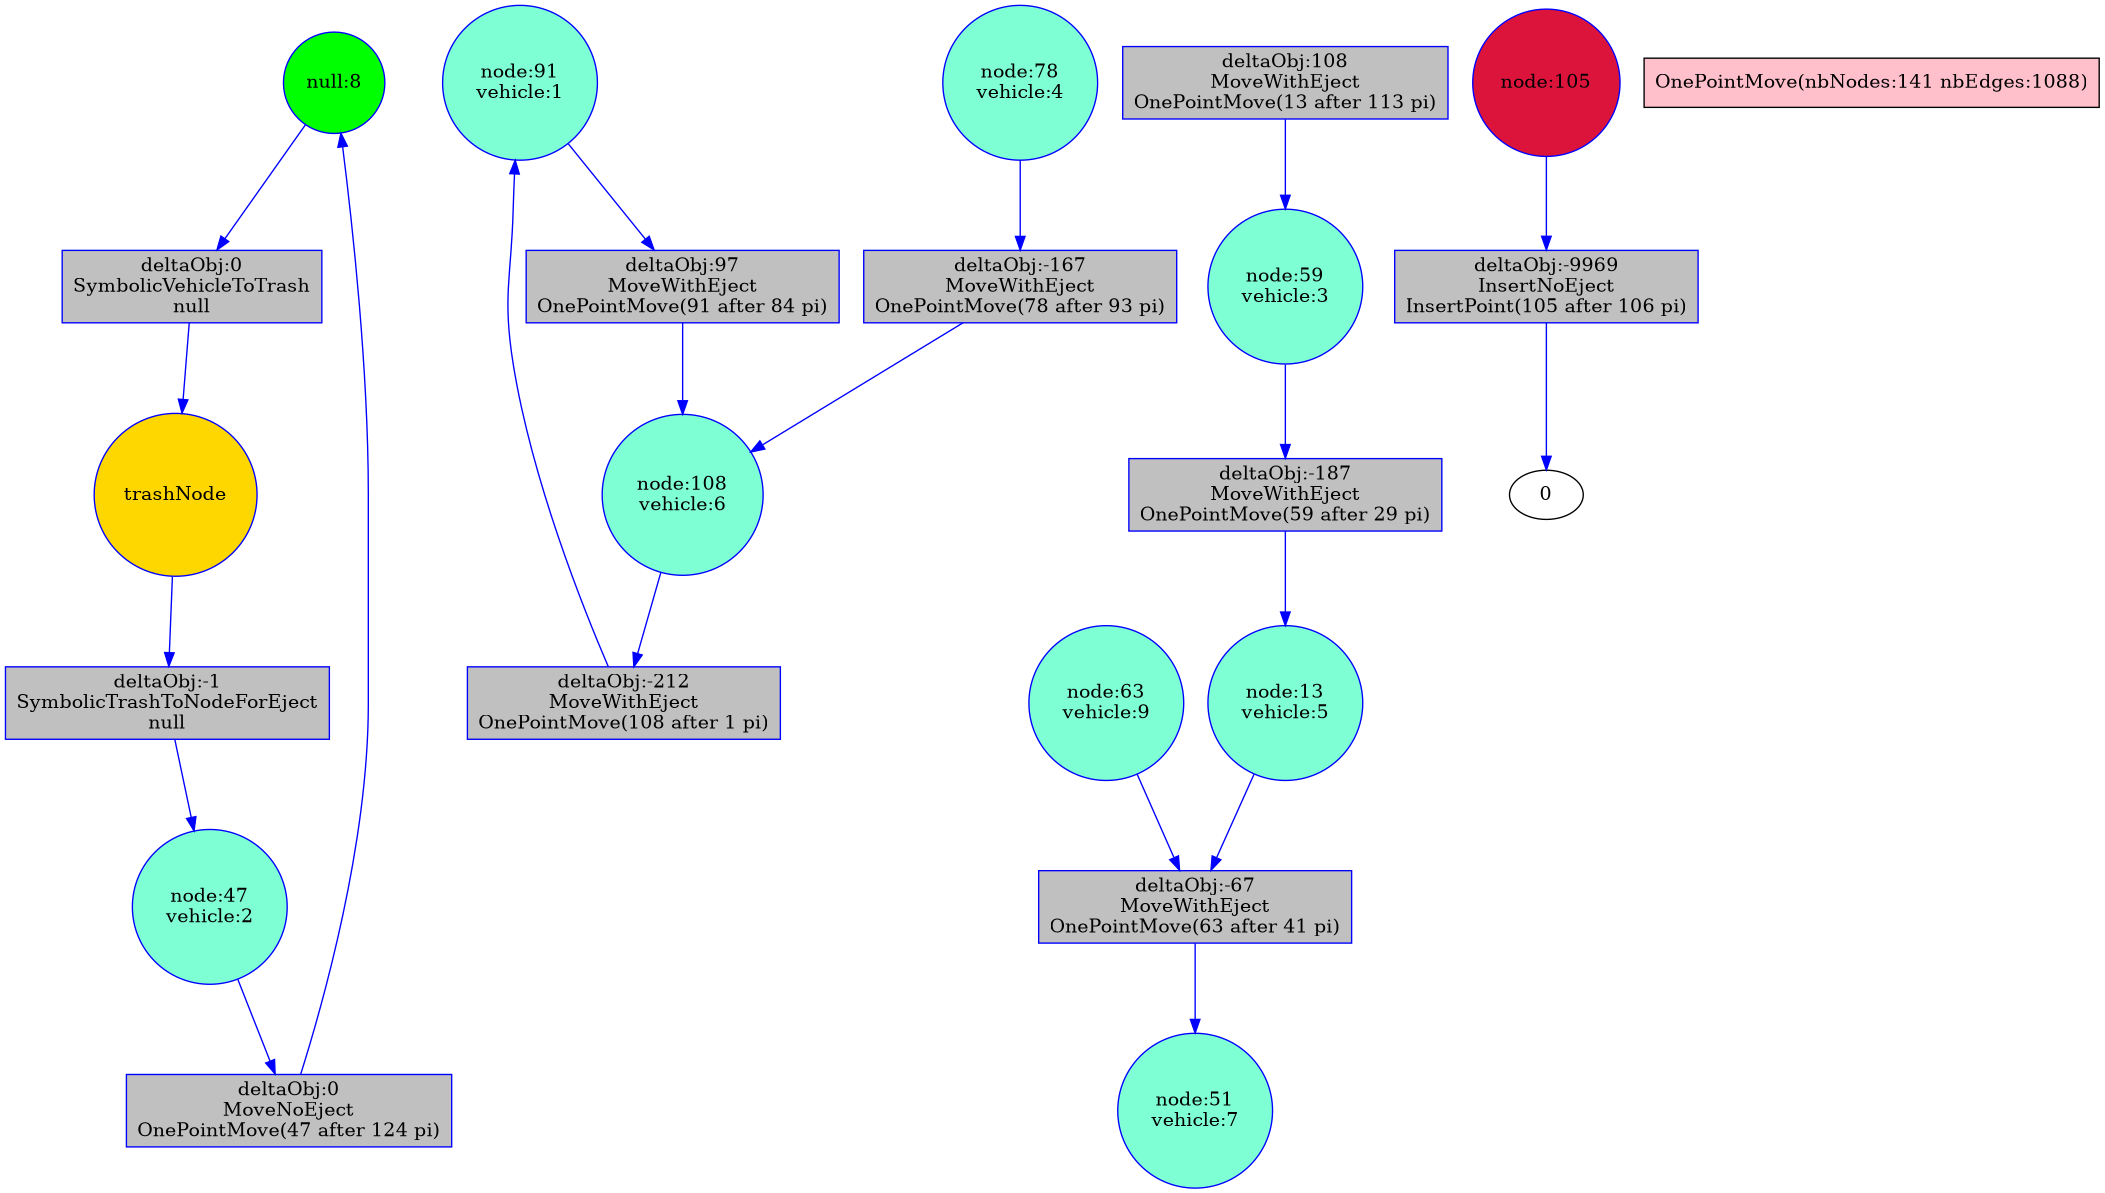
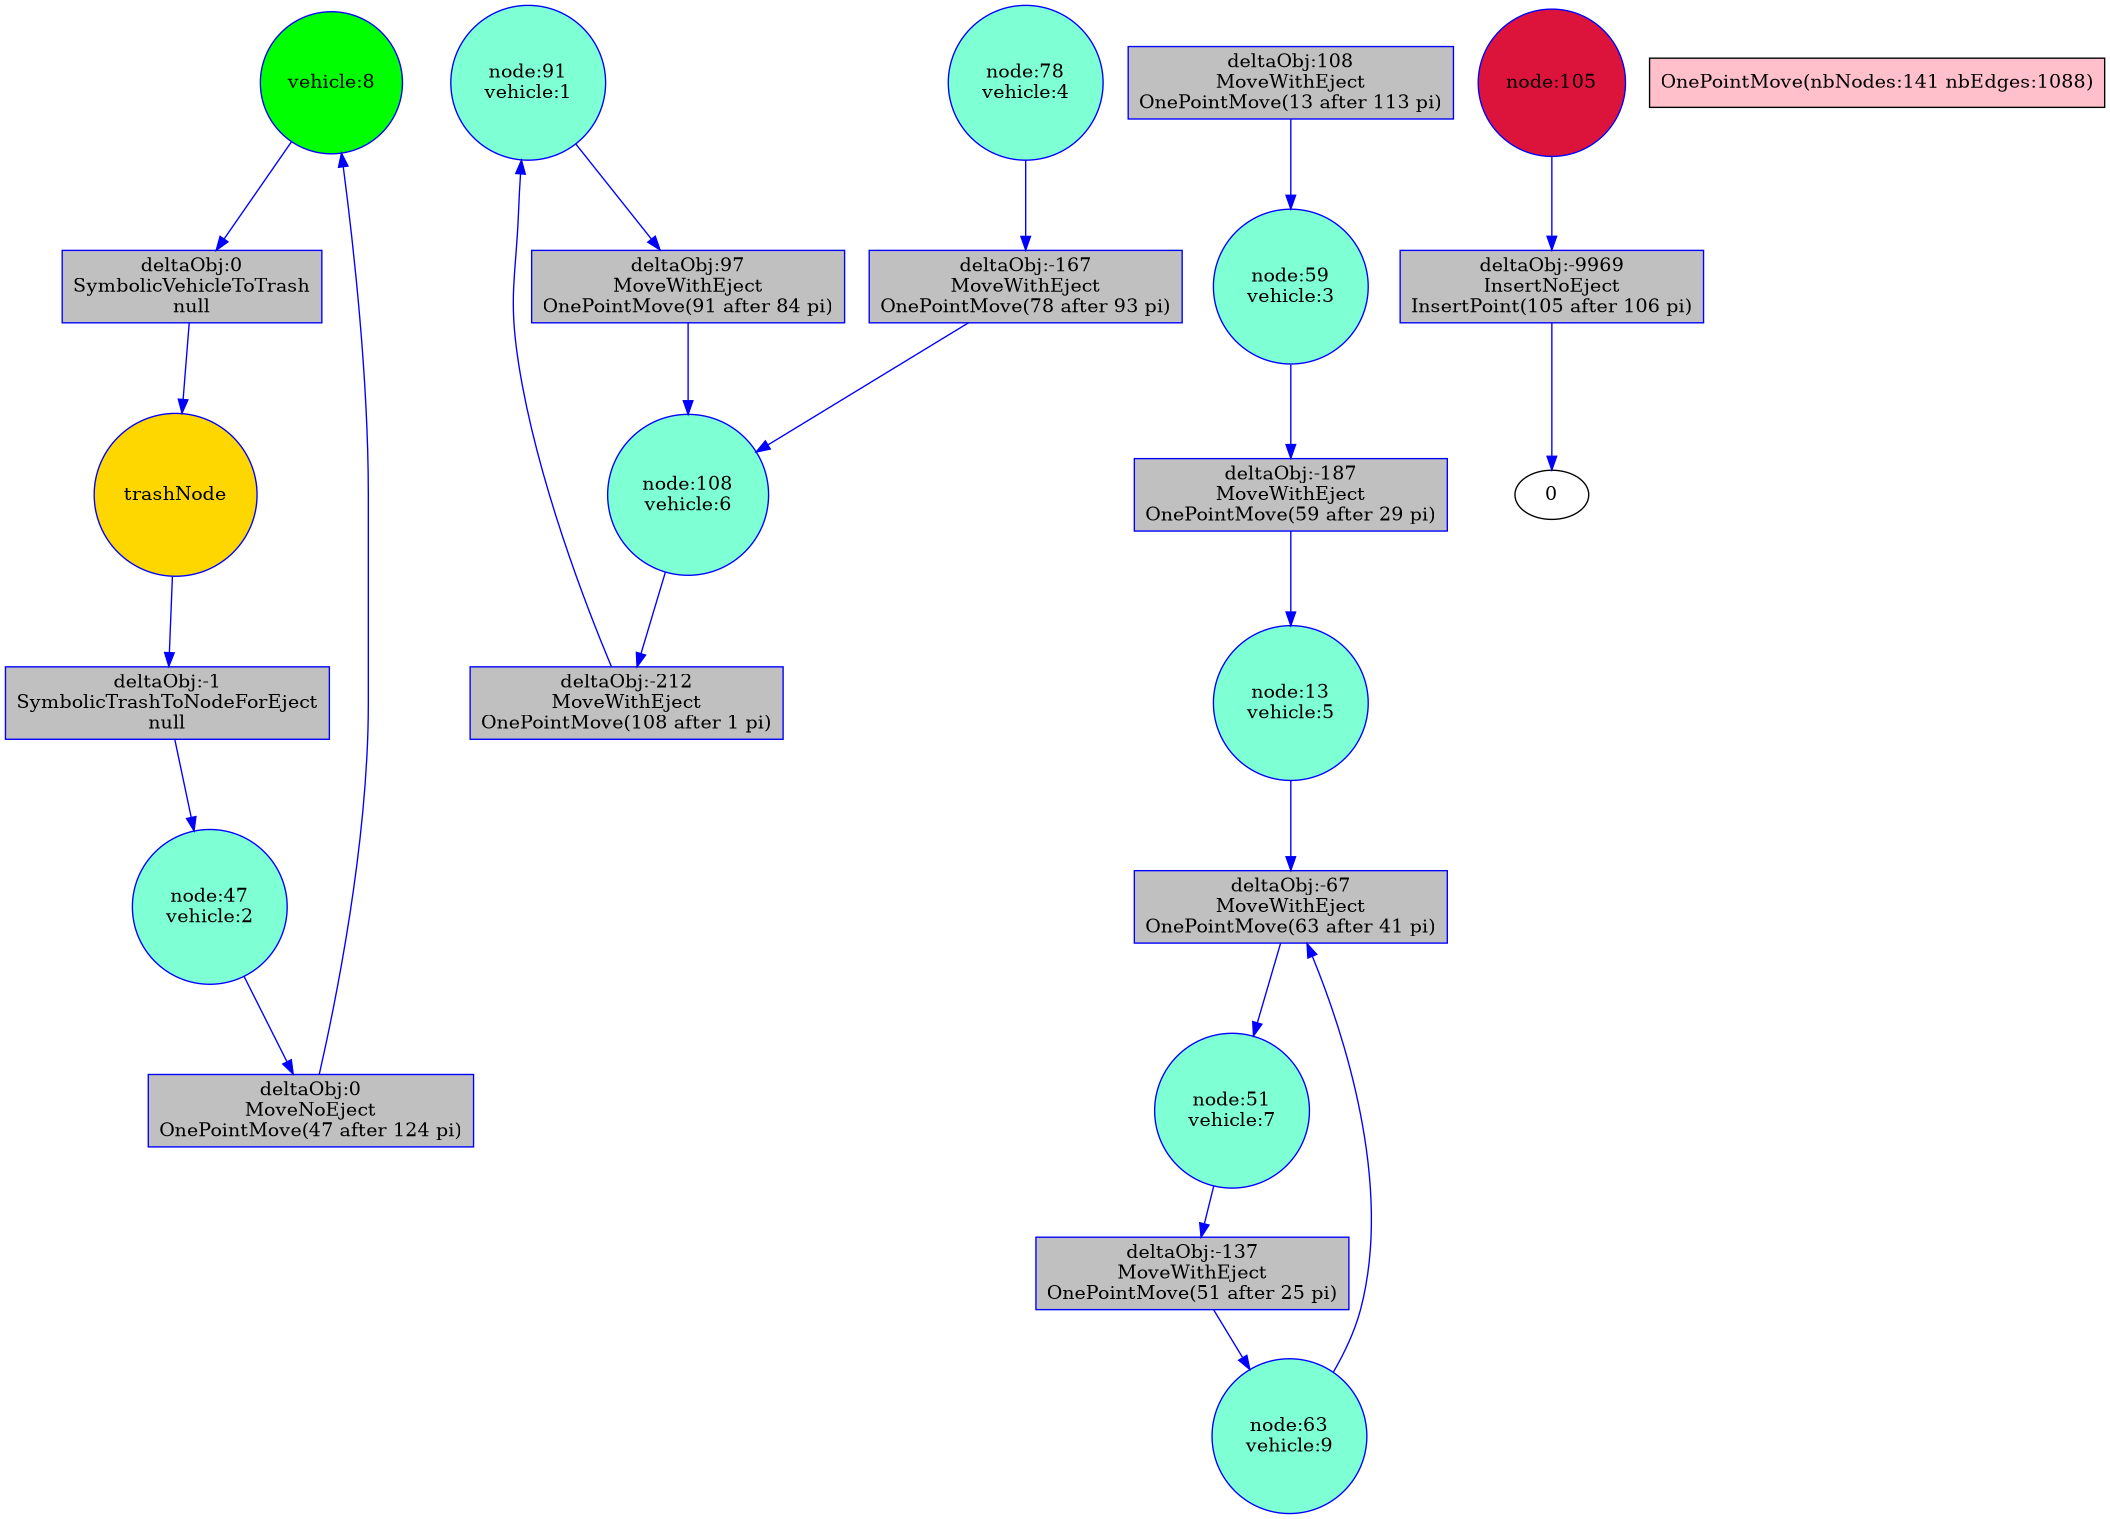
node "null:8": label "null:8" -> "vehicle:8"
node "deltaObj:-137 MoveWithEject OnePointMove(51 after 25 pi)": added
